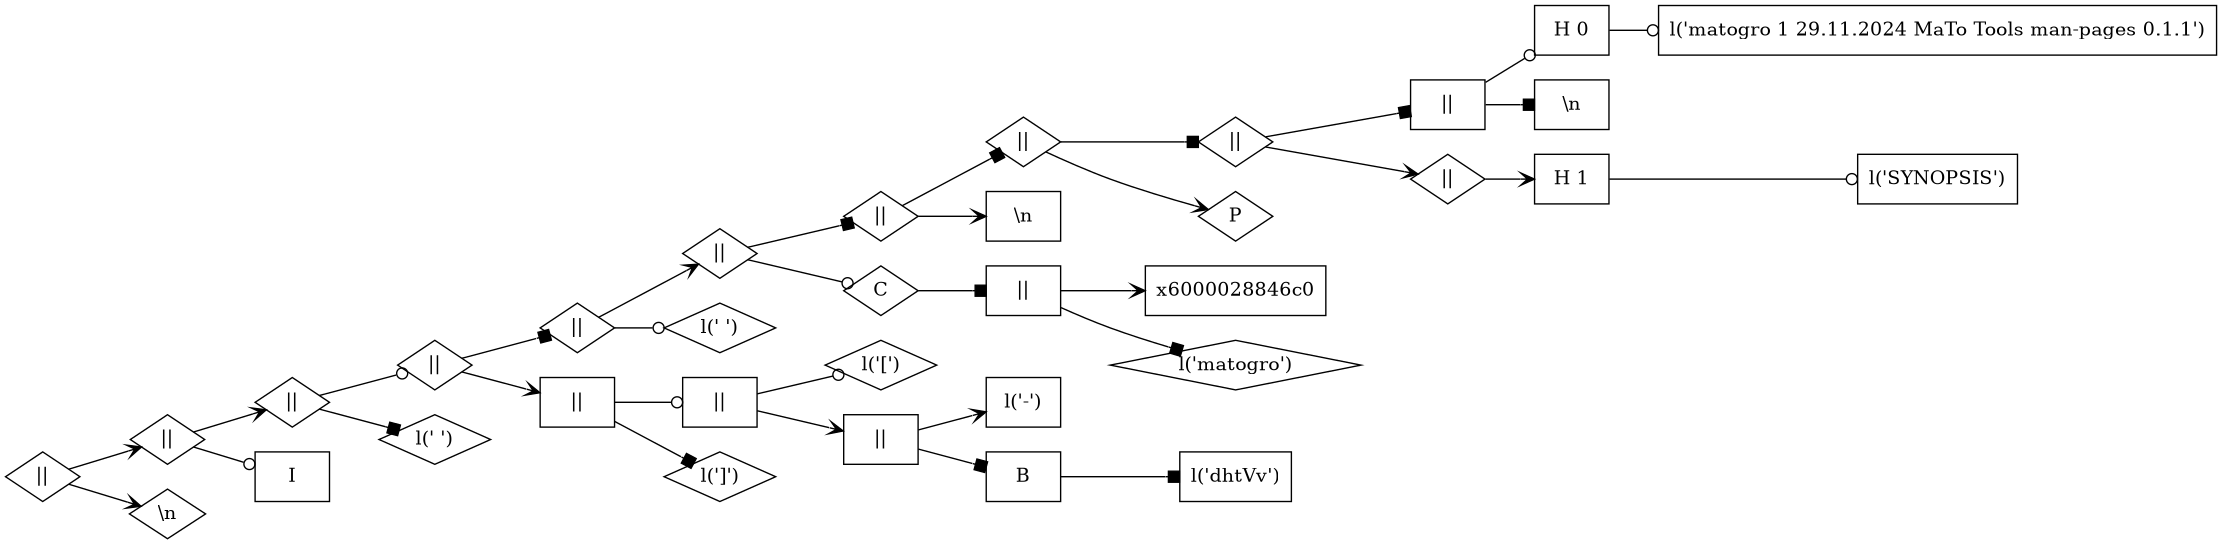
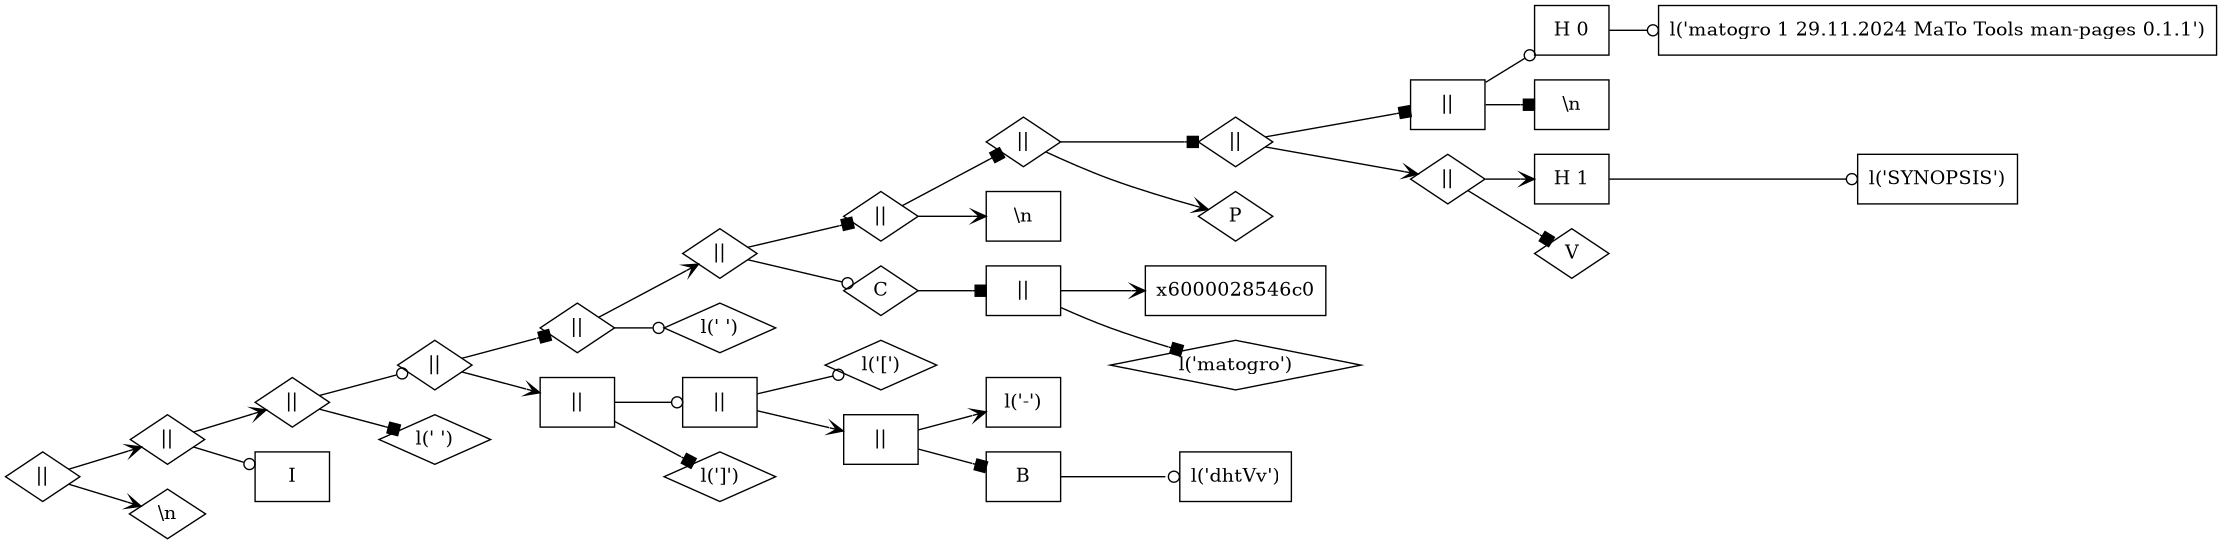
node "V": added
node "x6000028846c0": label "x6000028846c0" -> "x6000028546c0"
edge "B" -> "l('dhtVv')": arrowhead box -> odot
